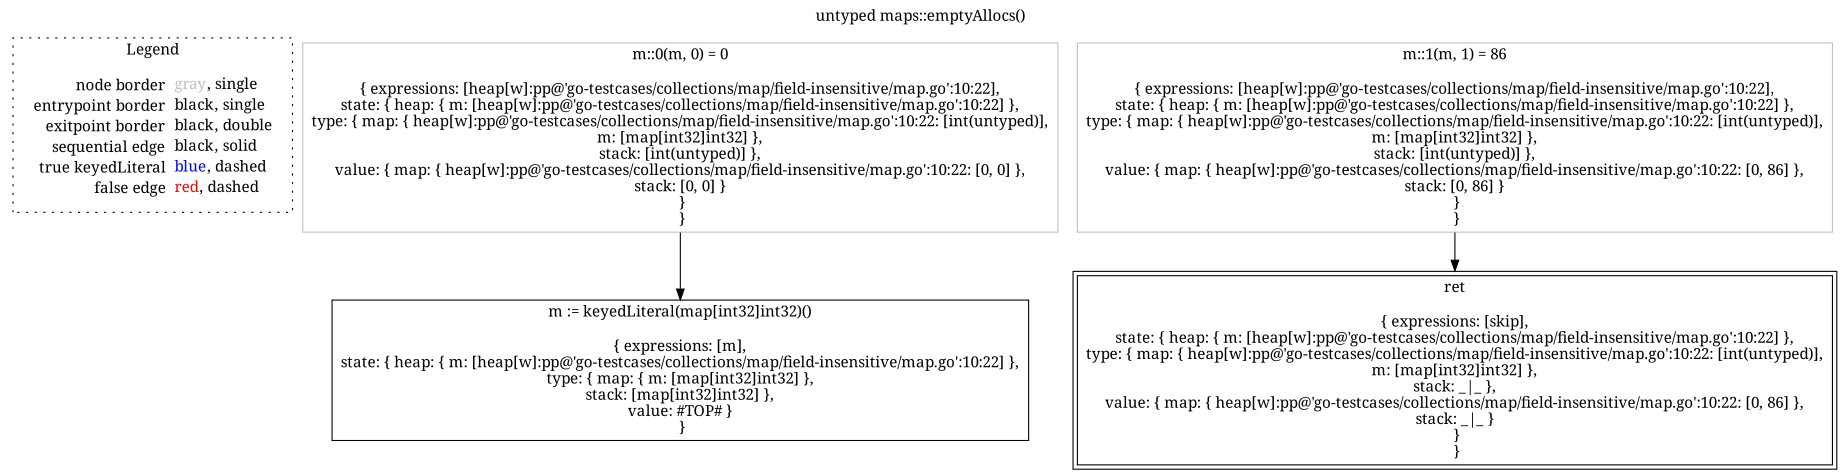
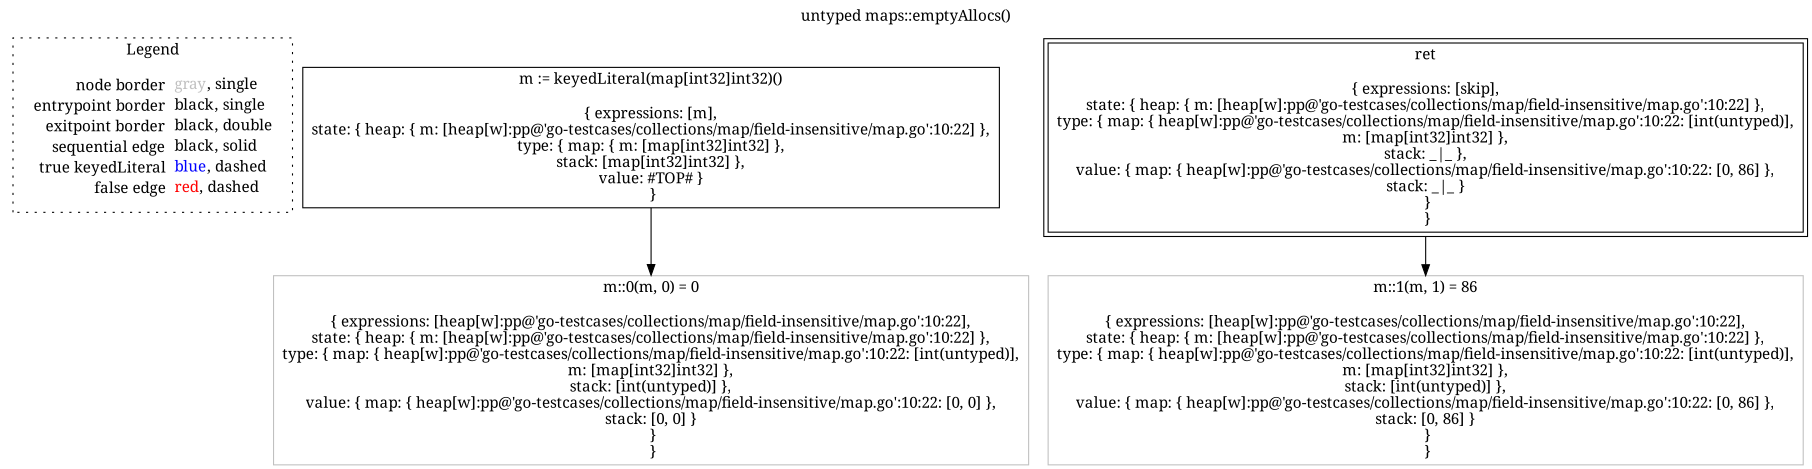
edge "m::1(m, 1) = 86" -> "ret": reversed
edge "m::0(m, 0) = 0" -> "m := keyedLiteral(map[int32]int32)()": reversed
